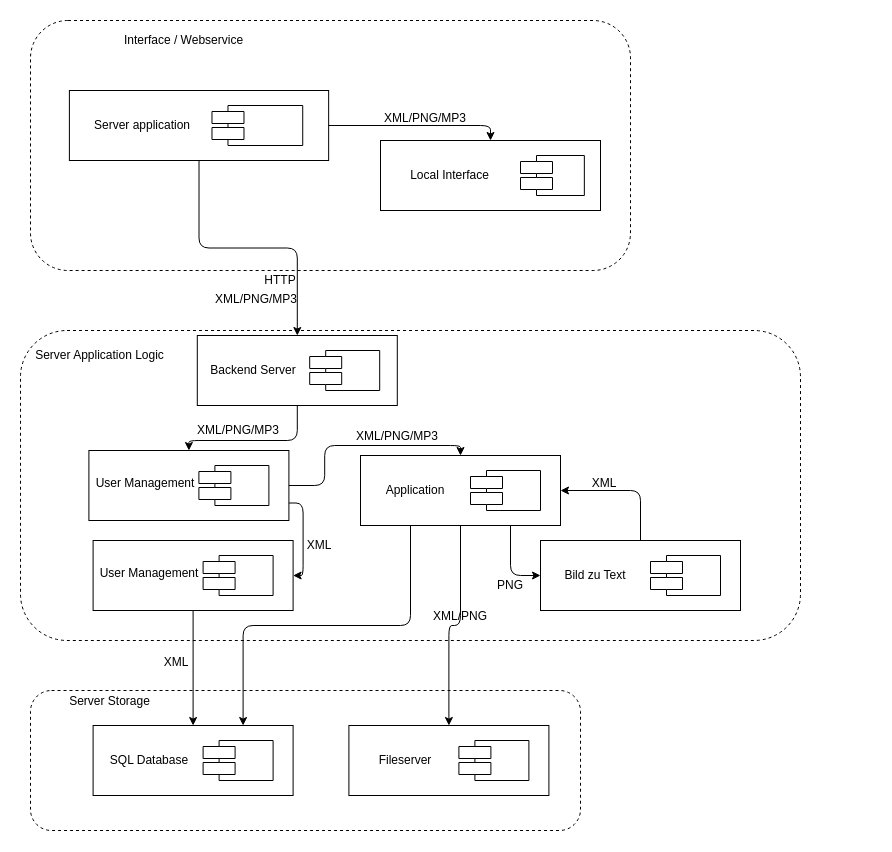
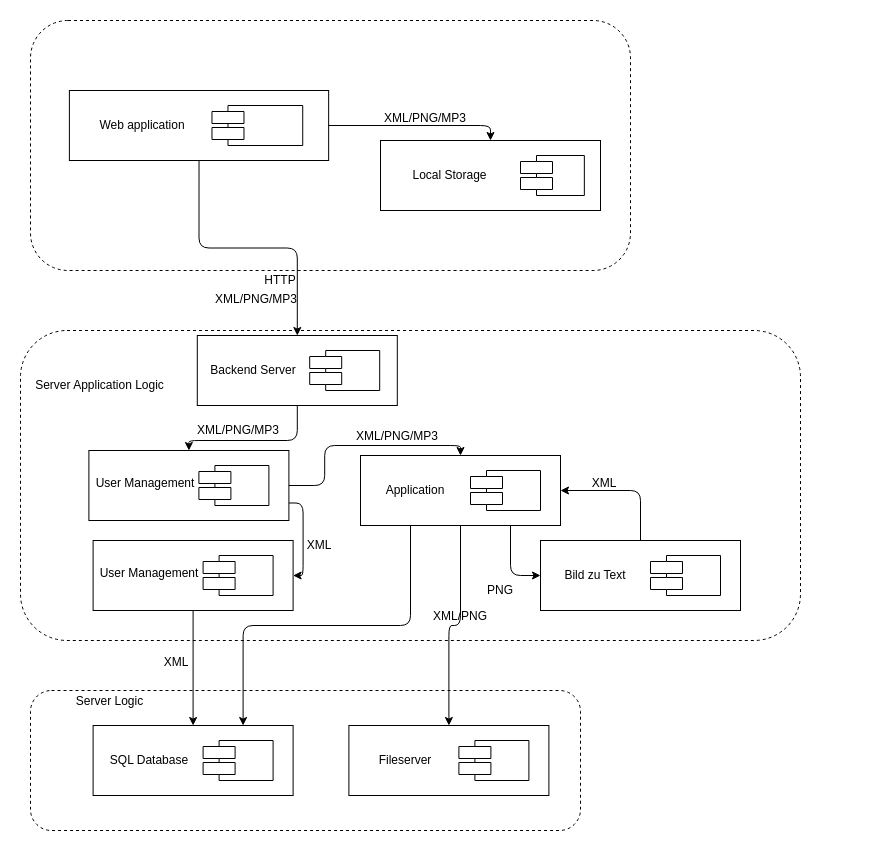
node "Interface / Webservice": removed
node "Server application": label "Server application" -> "Web application"
node "Local Interface": label "Local Interface" -> "Local Storage"
node "Server Application Logic": moved (101, 355) -> (101, 385)
node "PNG": moved (511, 586) -> (501, 591)
node "Server Storage": label "Server Storage" -> "Server Logic"
